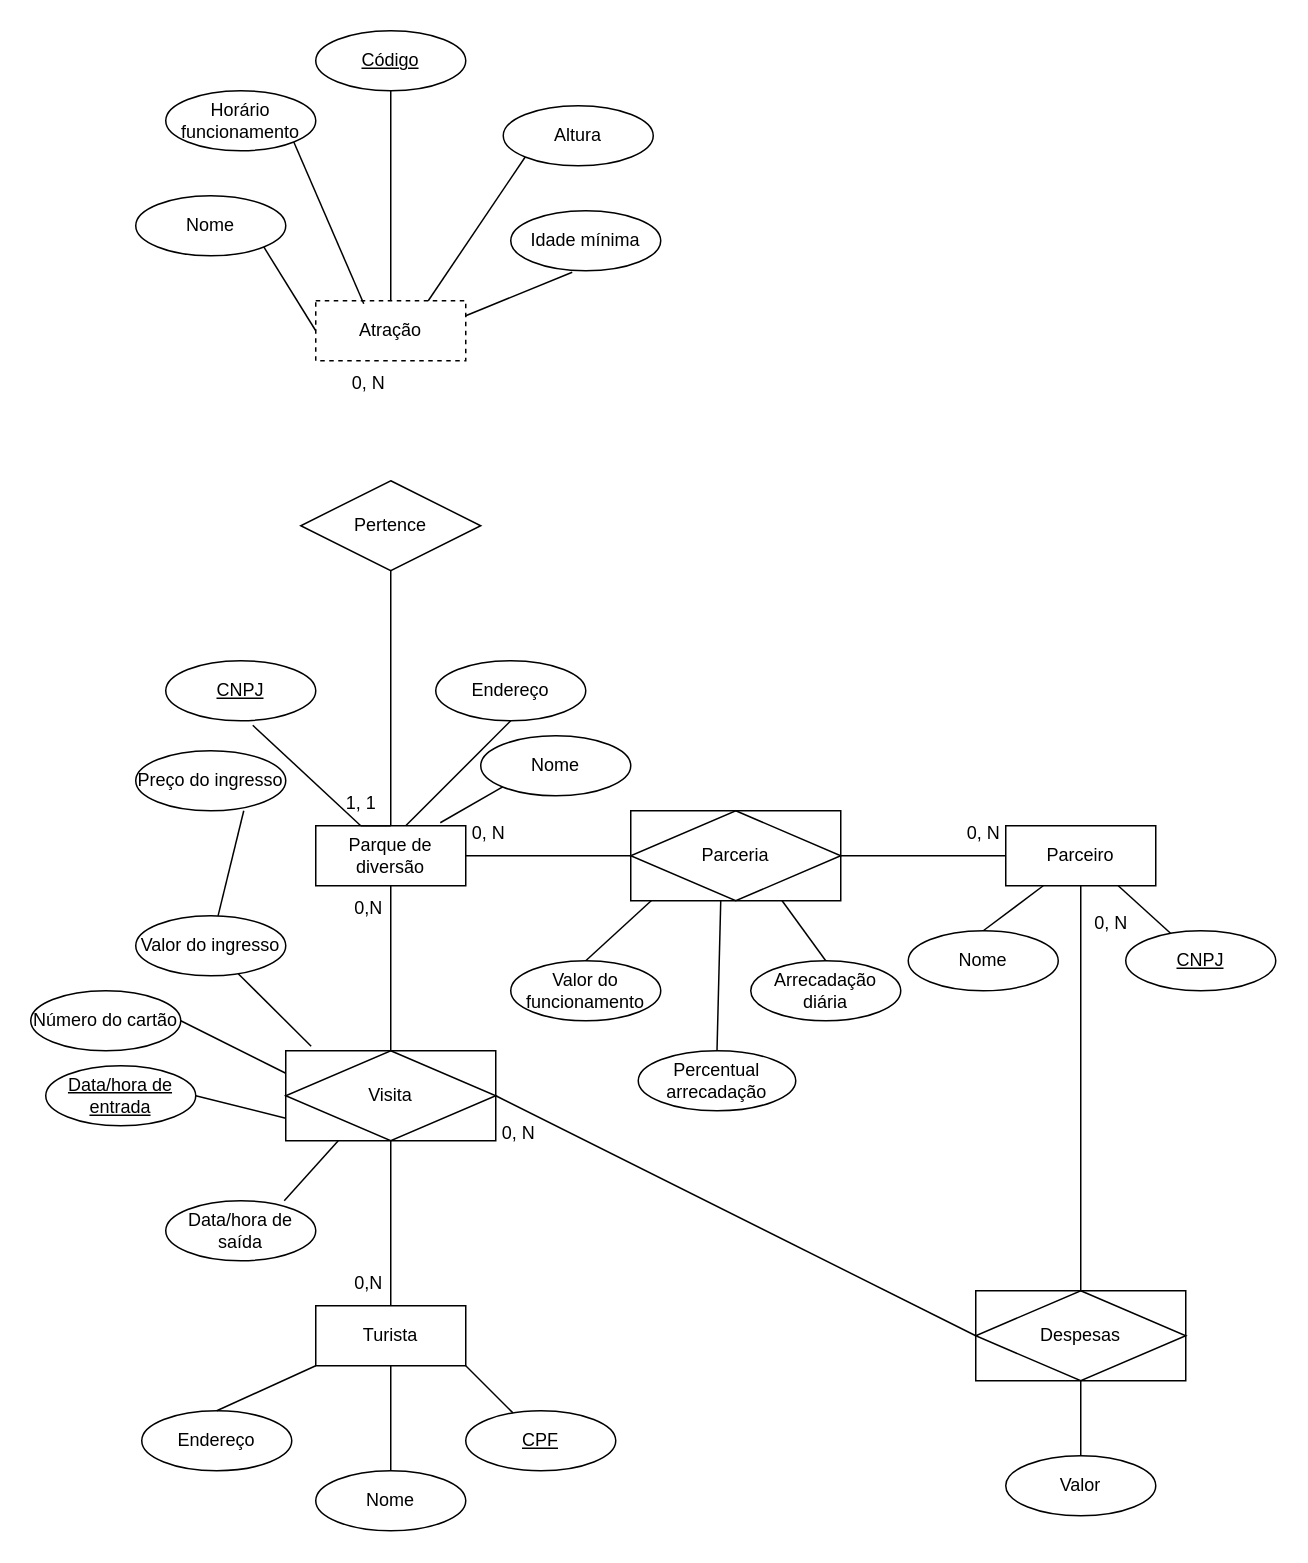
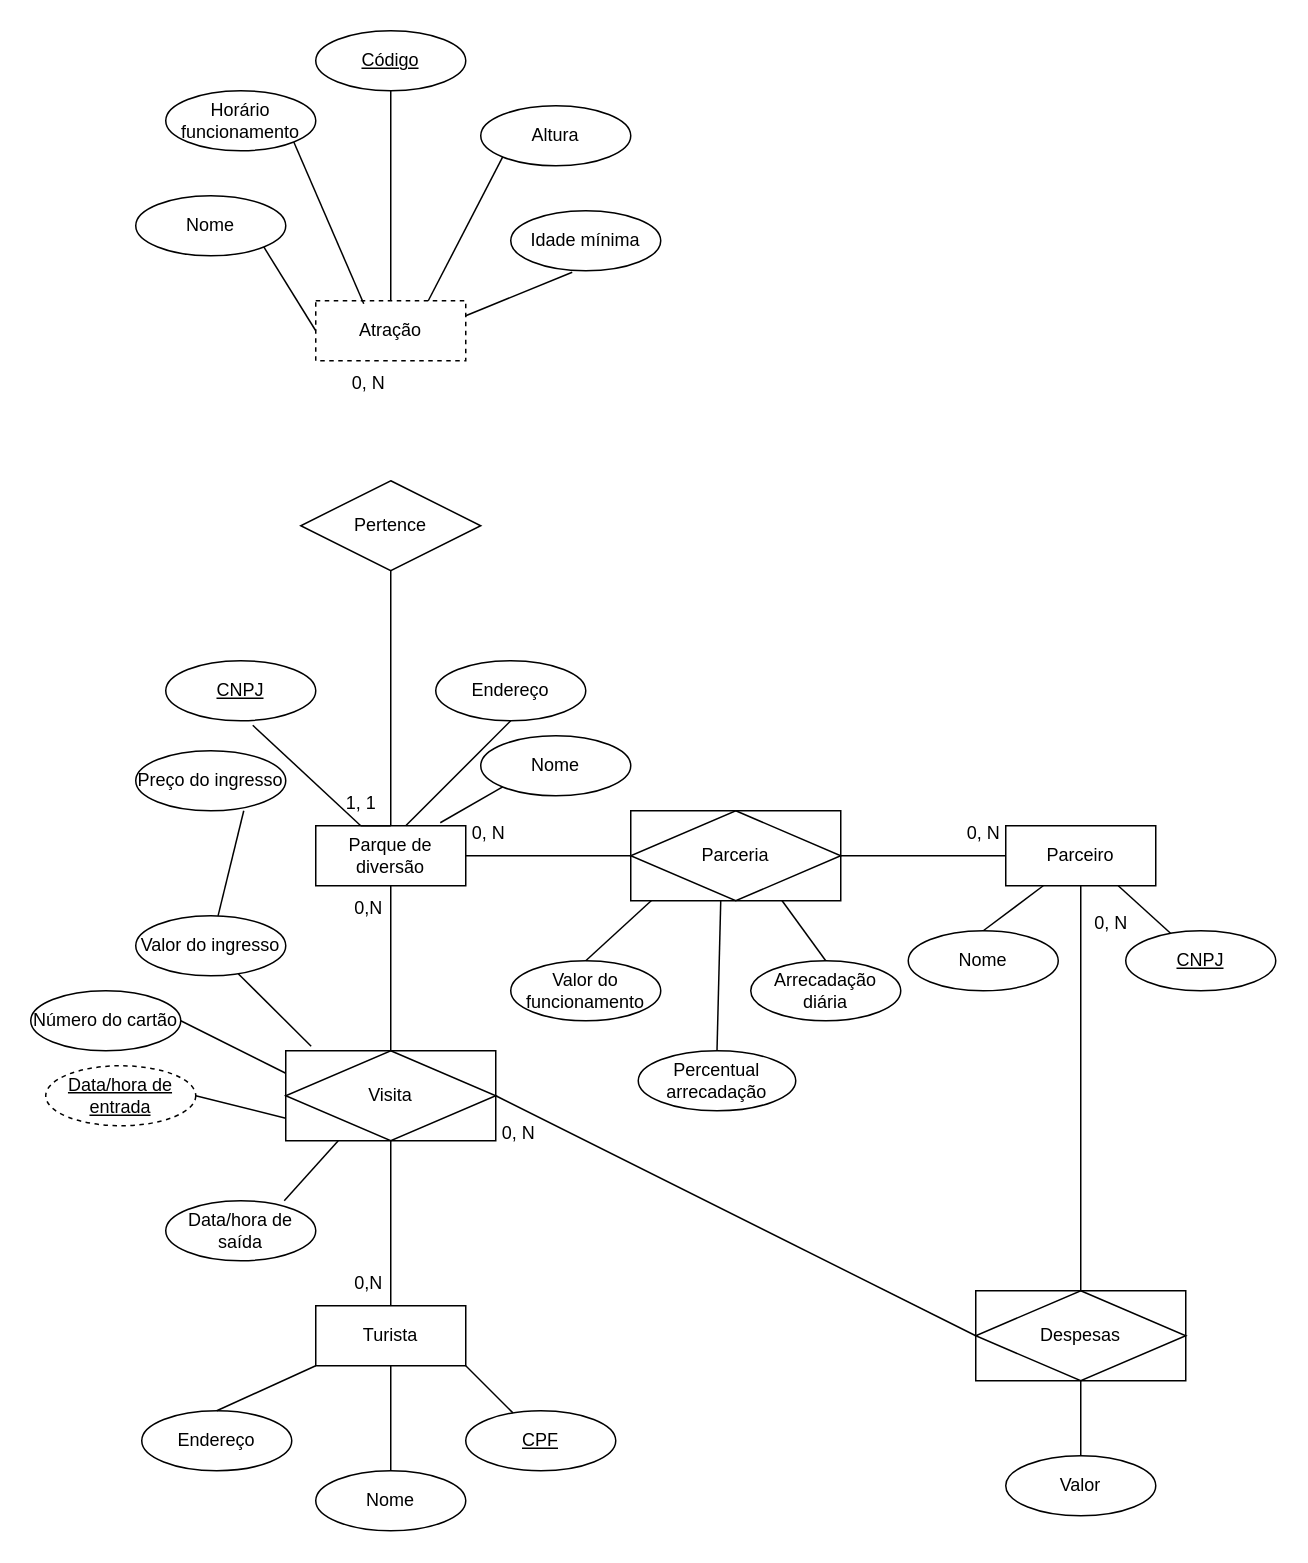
node "Altura": moved (578, 136) -> (556, 136)
node "Data/hora de entrada": style solid -> dashed
